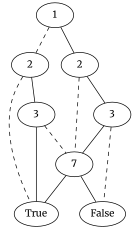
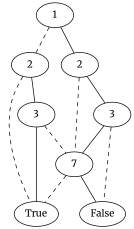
edge "7" -- "True": style solid -> dashed
